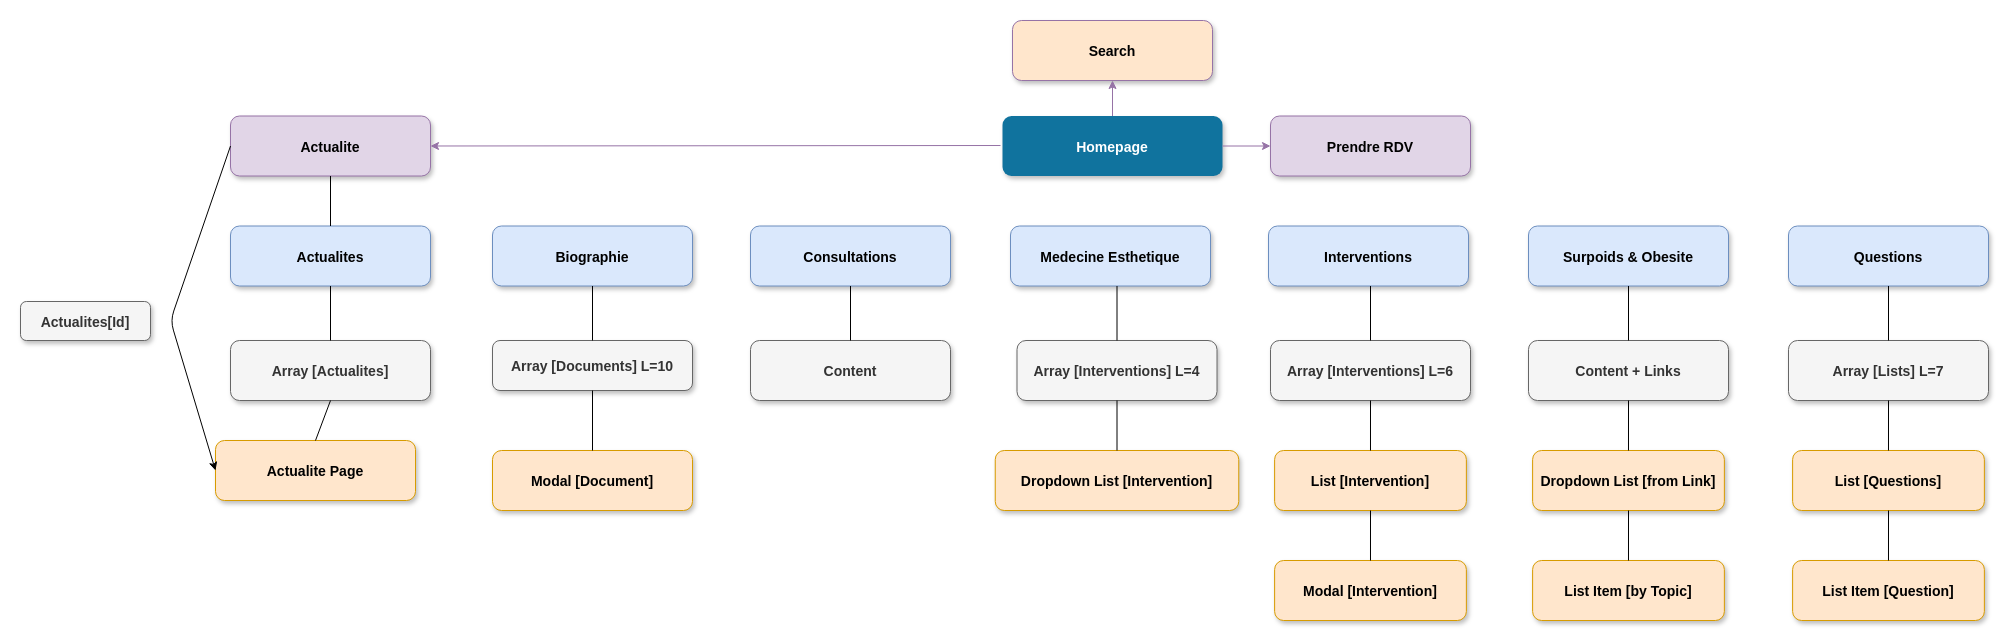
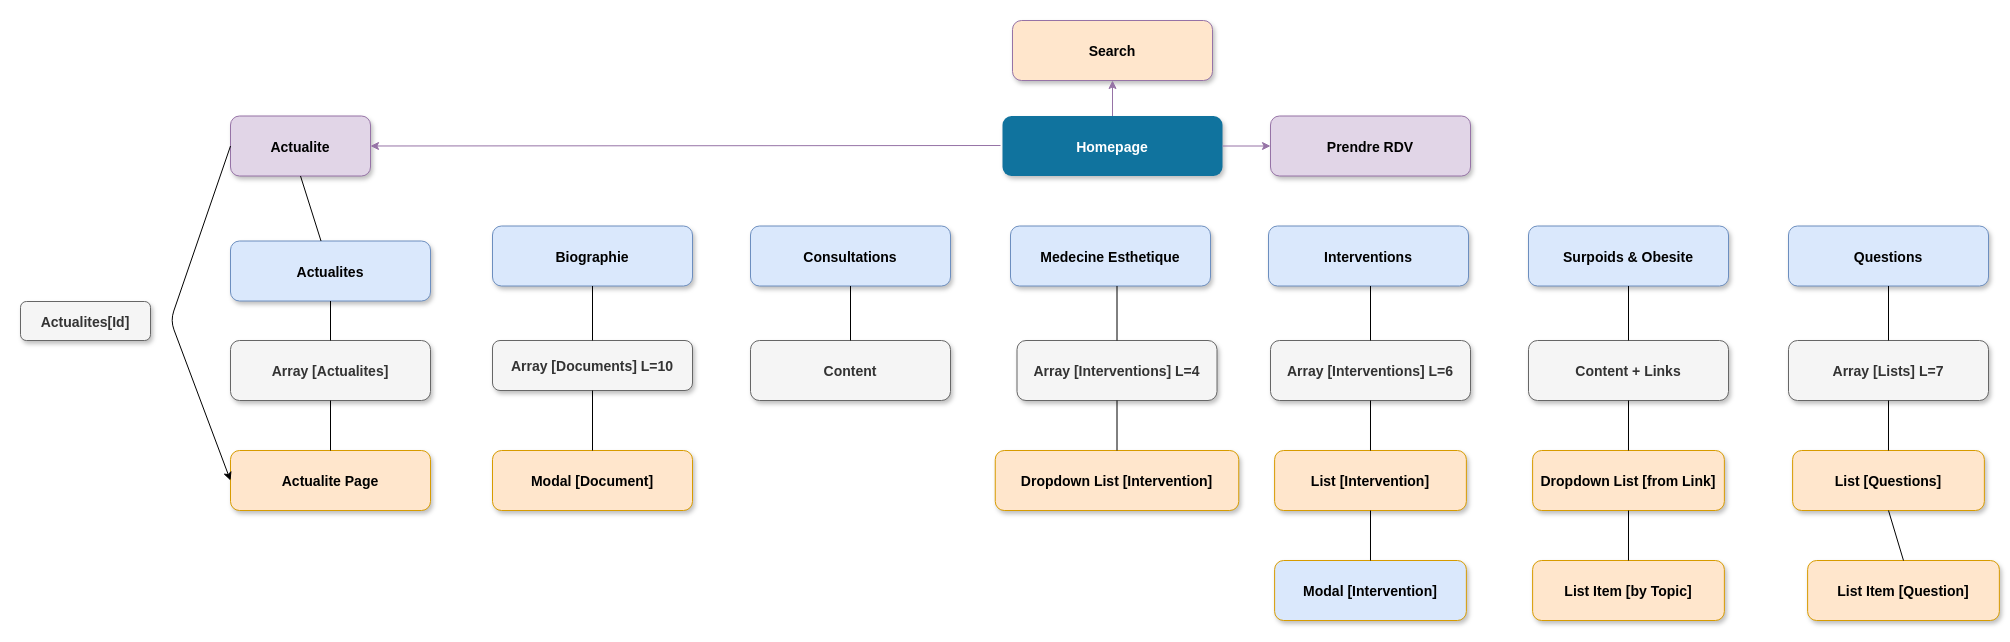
node "Actualite": size 200x60 -> 140x60
node "Actualites": moved (331, 256) -> (331, 271)
node "Actualite Page": moved (316, 471) -> (331, 481)
node "Modal [Intervention]": fillcolor #ffe6cc -> #dae8fc
node "List Item [Question]": moved (1888, 591) -> (1903, 591)
